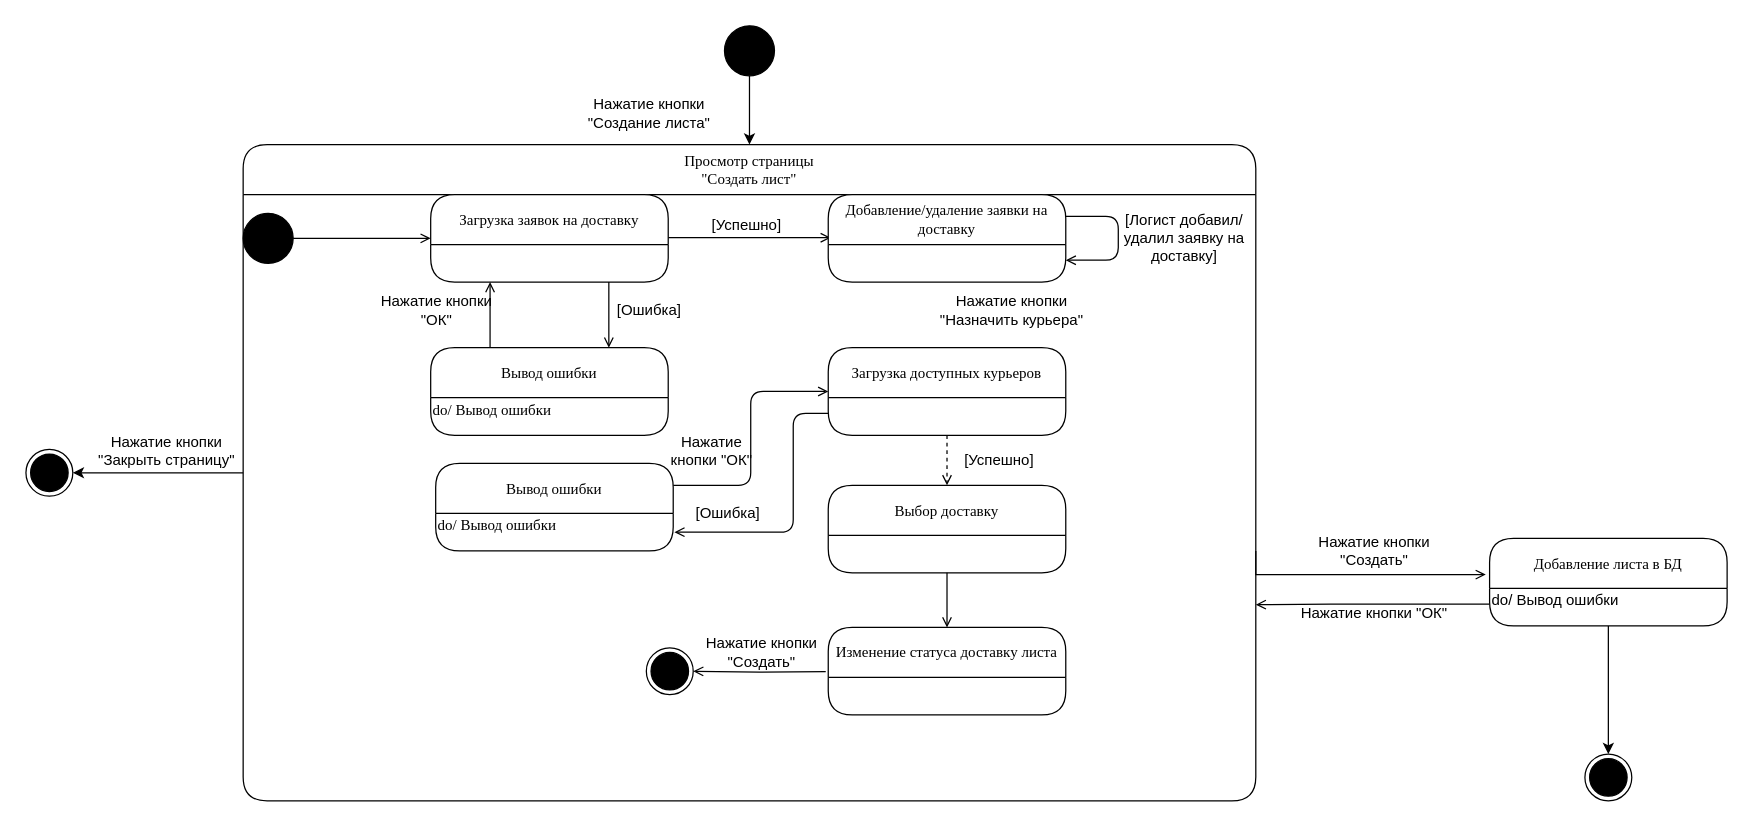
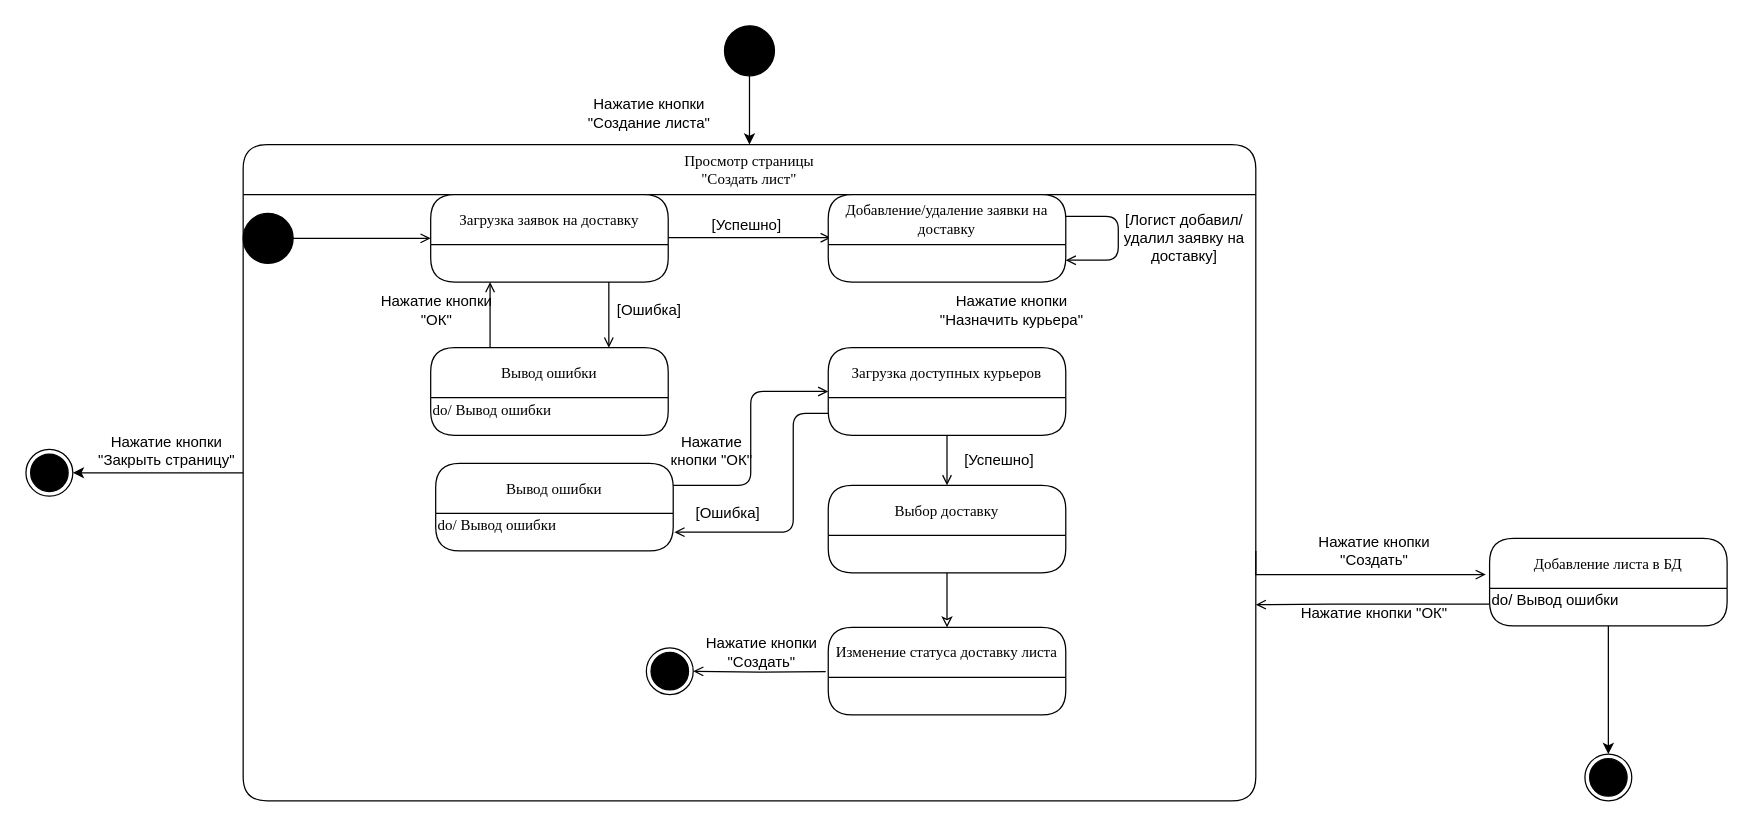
edge "Загрузка доступных курьеров" -> "Выбор доставку": style dashed -> solid
edge "Выбор доставку" -> "Изменение статуса доставку листа": arrowhead open -> classic
